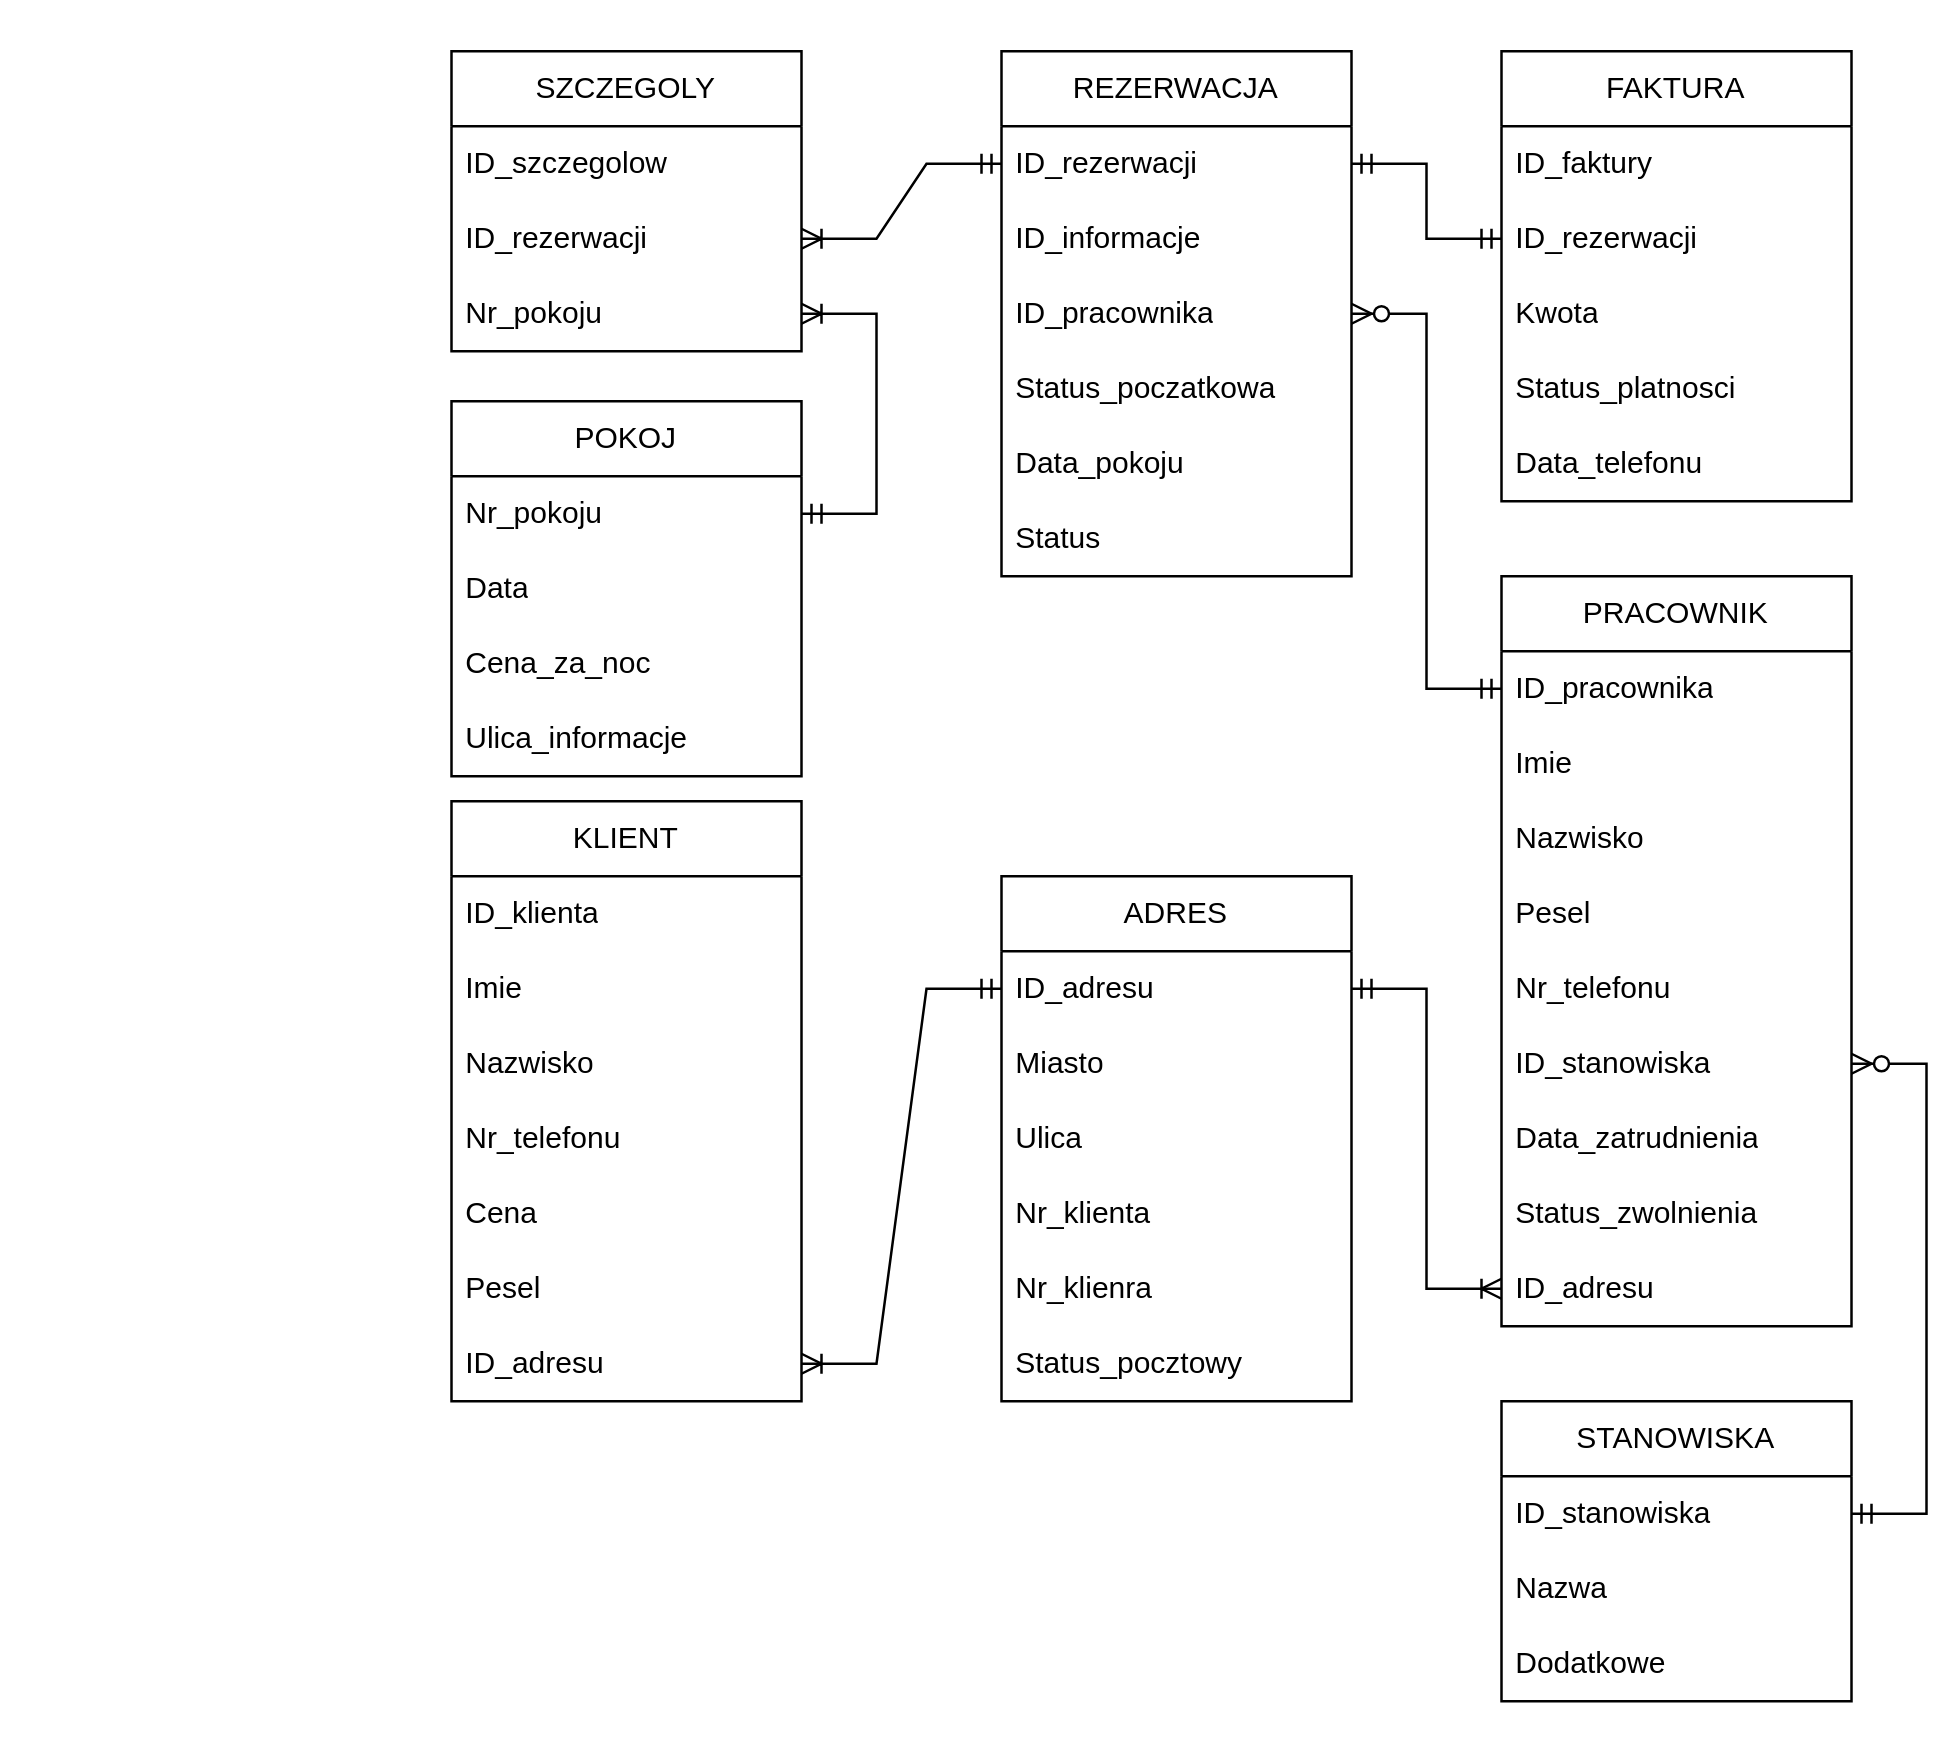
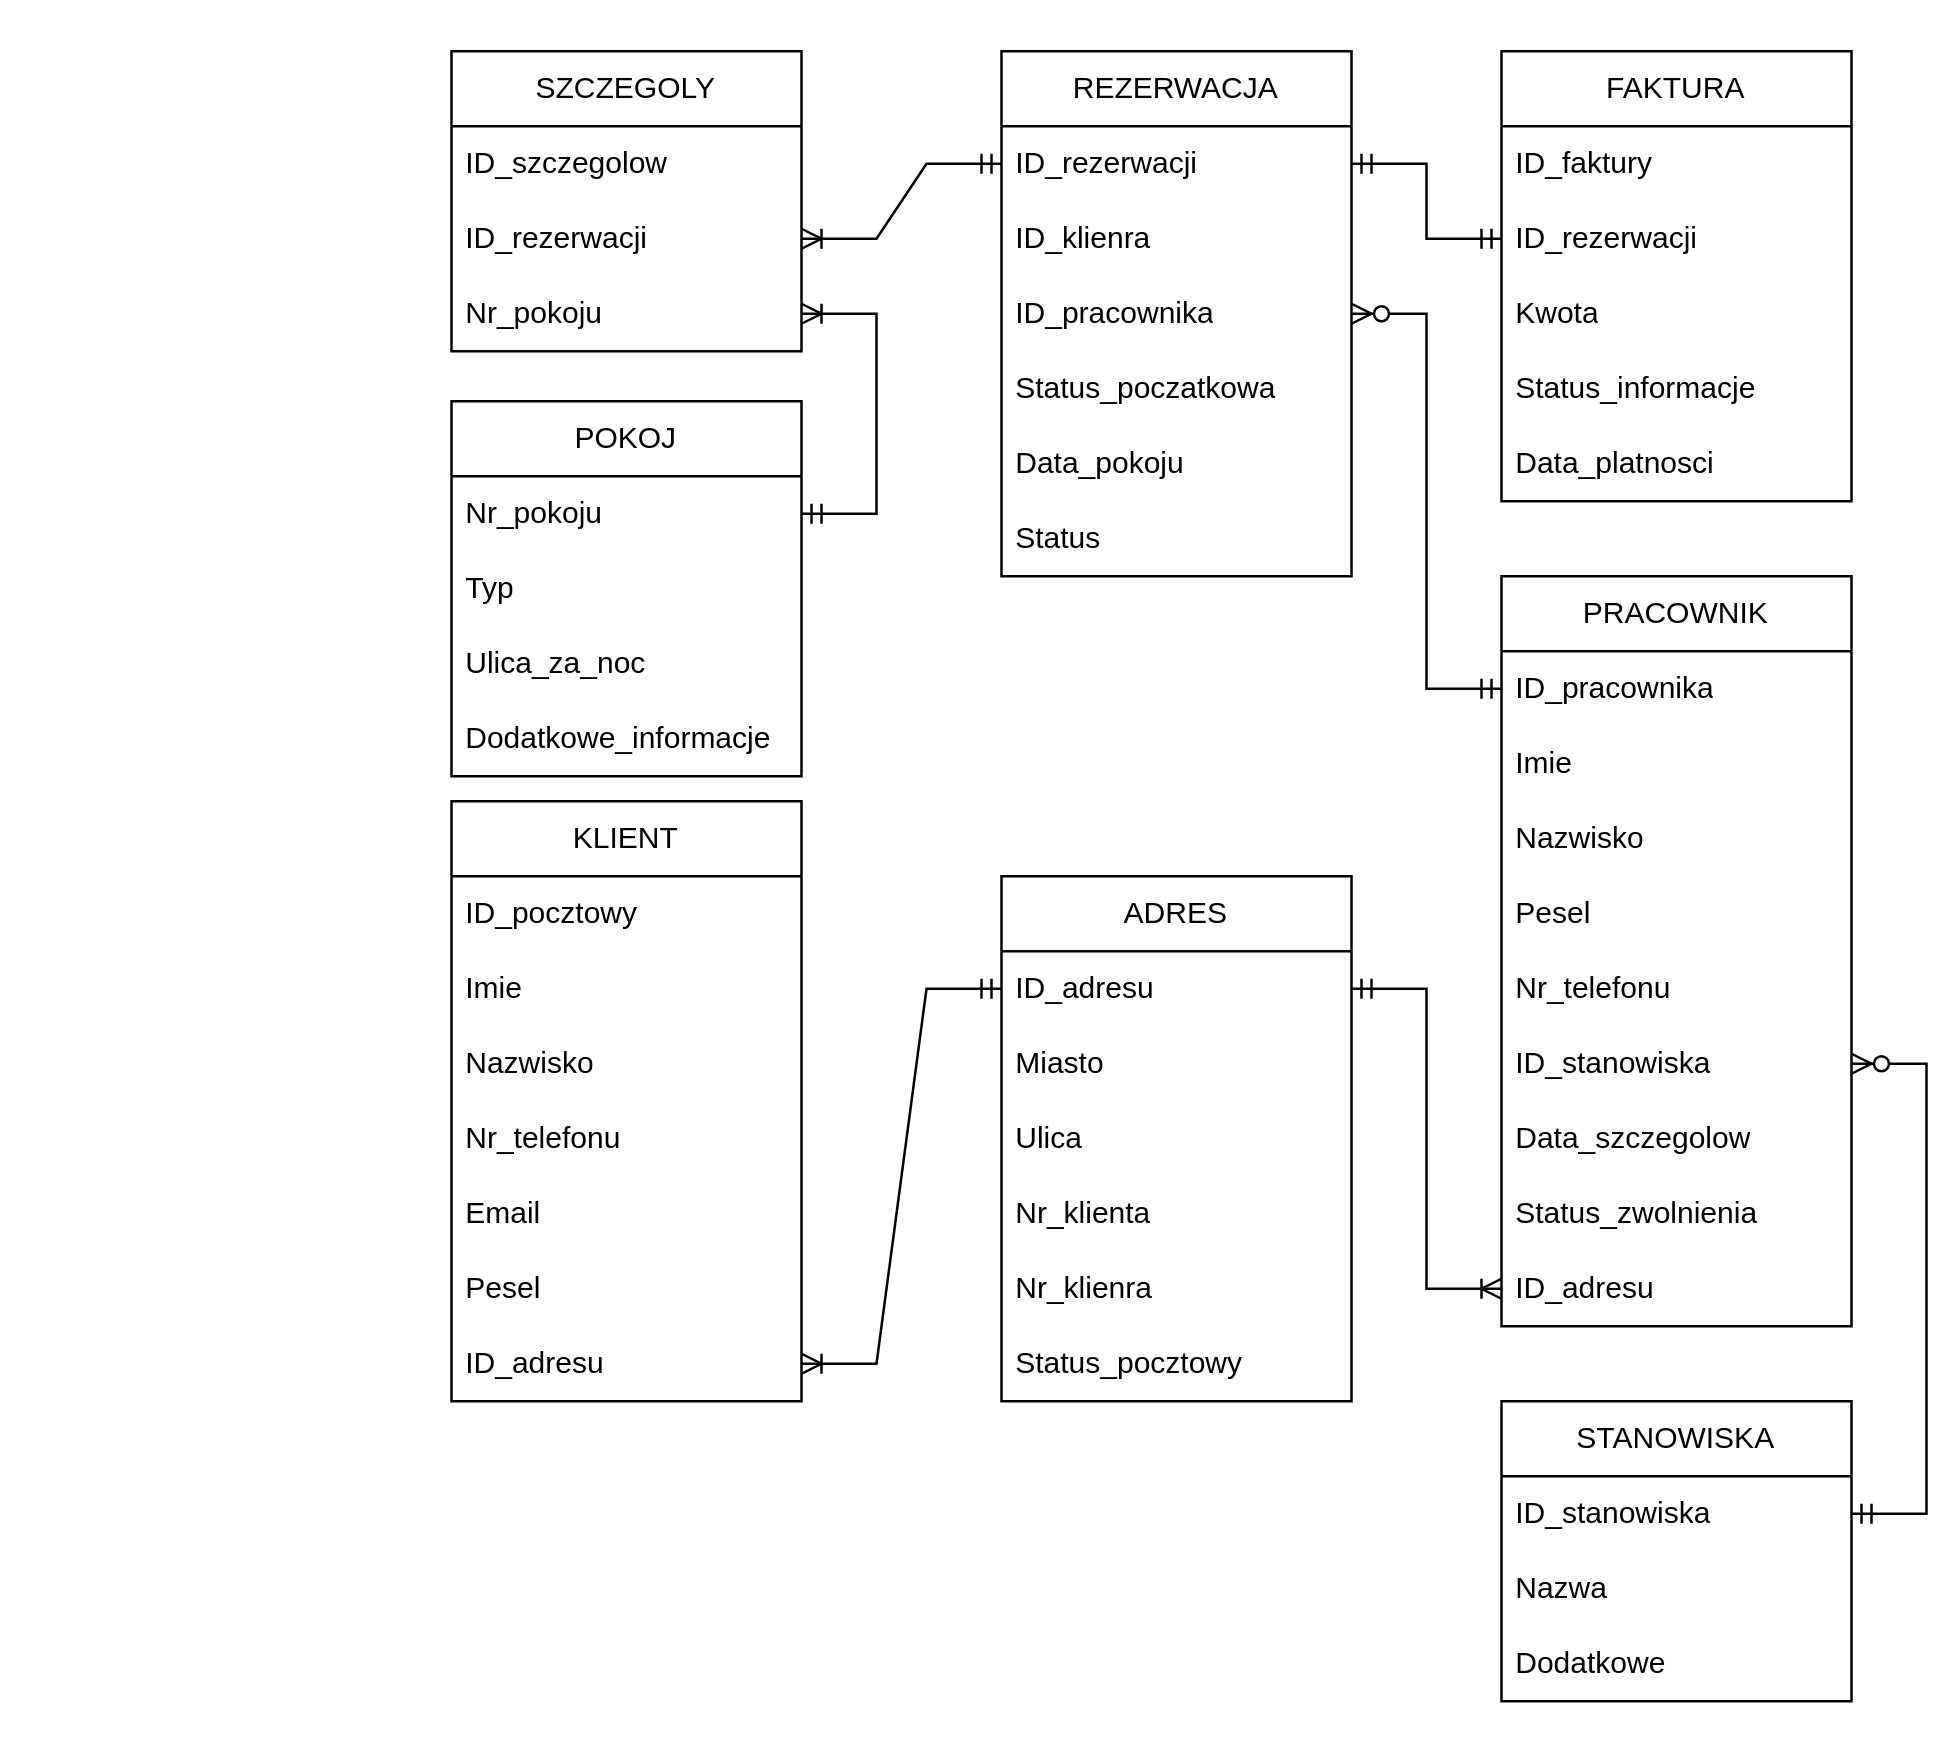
node "ID_informacje": label "ID_informacje" -> "ID_klienra"
node "Status_platnosci": label "Status_platnosci" -> "Status_informacje"
node "Data_telefonu": label "Data_telefonu" -> "Data_platnosci"
node "Data": label "Data" -> "Typ"
node "Cena_za_noc": label "Cena_za_noc" -> "Ulica_za_noc"
node "Ulica_informacje": label "Ulica_informacje" -> "Dodatkowe_informacje"
node "ID_klienta": label "ID_klienta" -> "ID_pocztowy"
node "Data_zatrudnienia": label "Data_zatrudnienia" -> "Data_szczegolow"
node "Cena": label "Cena" -> "Email"
